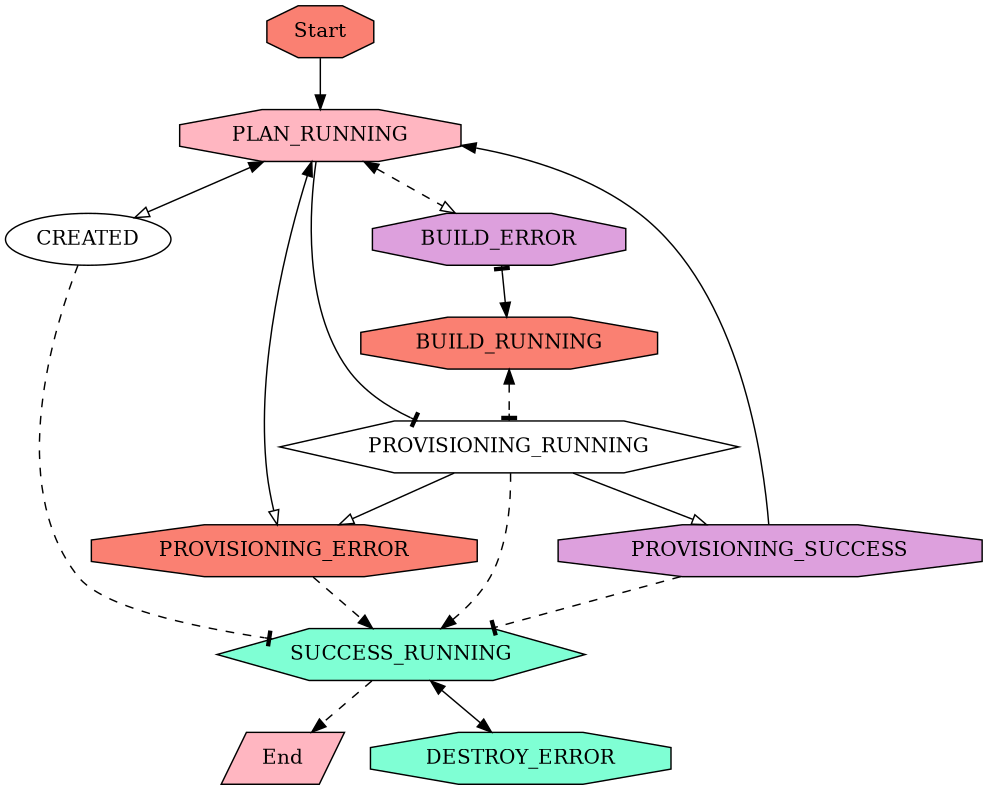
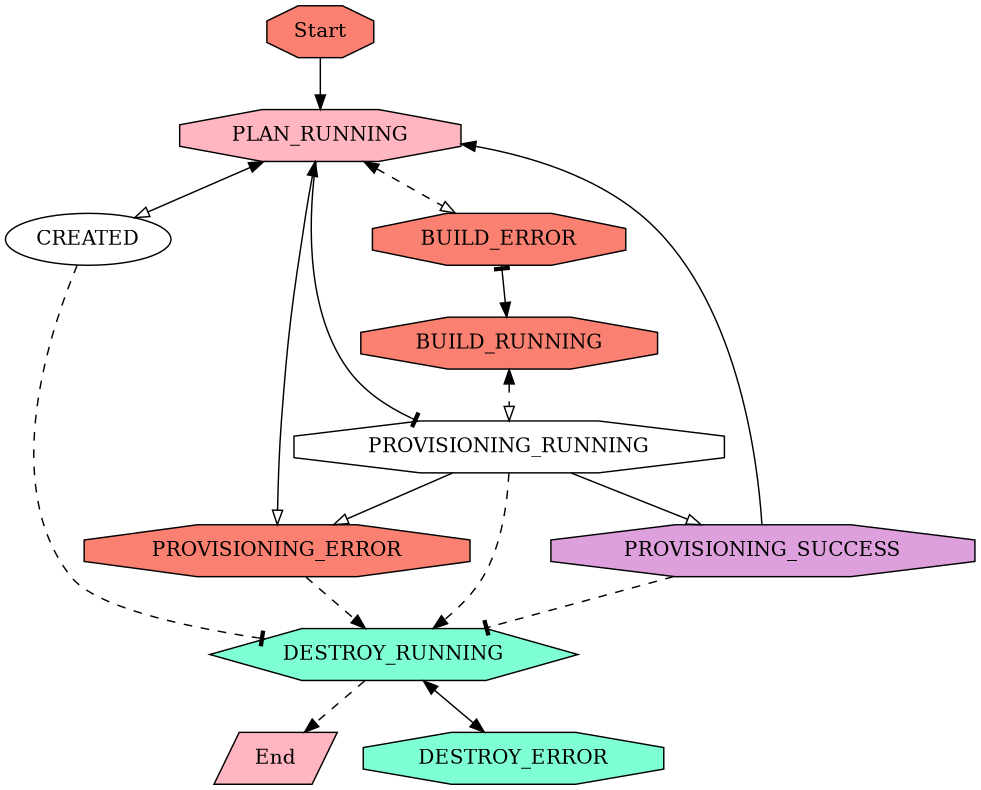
node "BUILD_ERROR": fillcolor plum -> salmon
edge "BUILD_RUNNING" -> "PROVISIONING_RUNNING": arrowhead tee -> onormal
node "PROVISIONING_RUNNING": shape hexagon -> octagon
node "SUCCESS_RUNNING": label "SUCCESS_RUNNING" -> "DESTROY_RUNNING"
